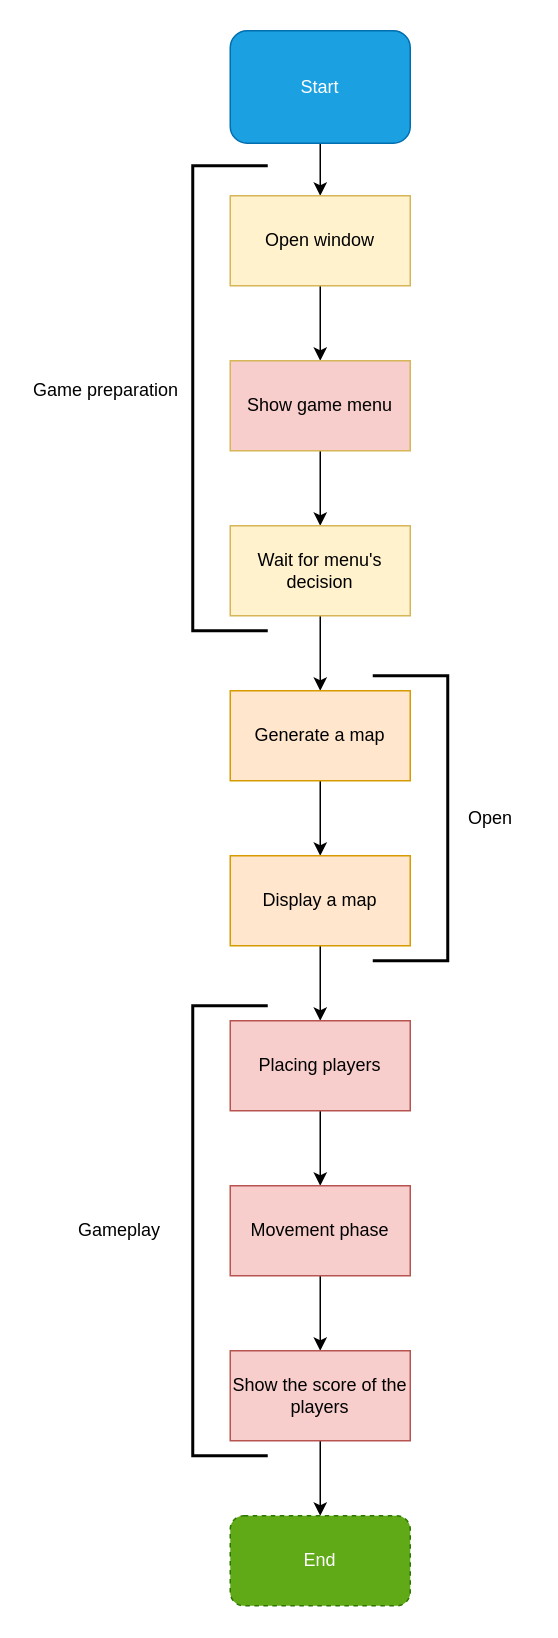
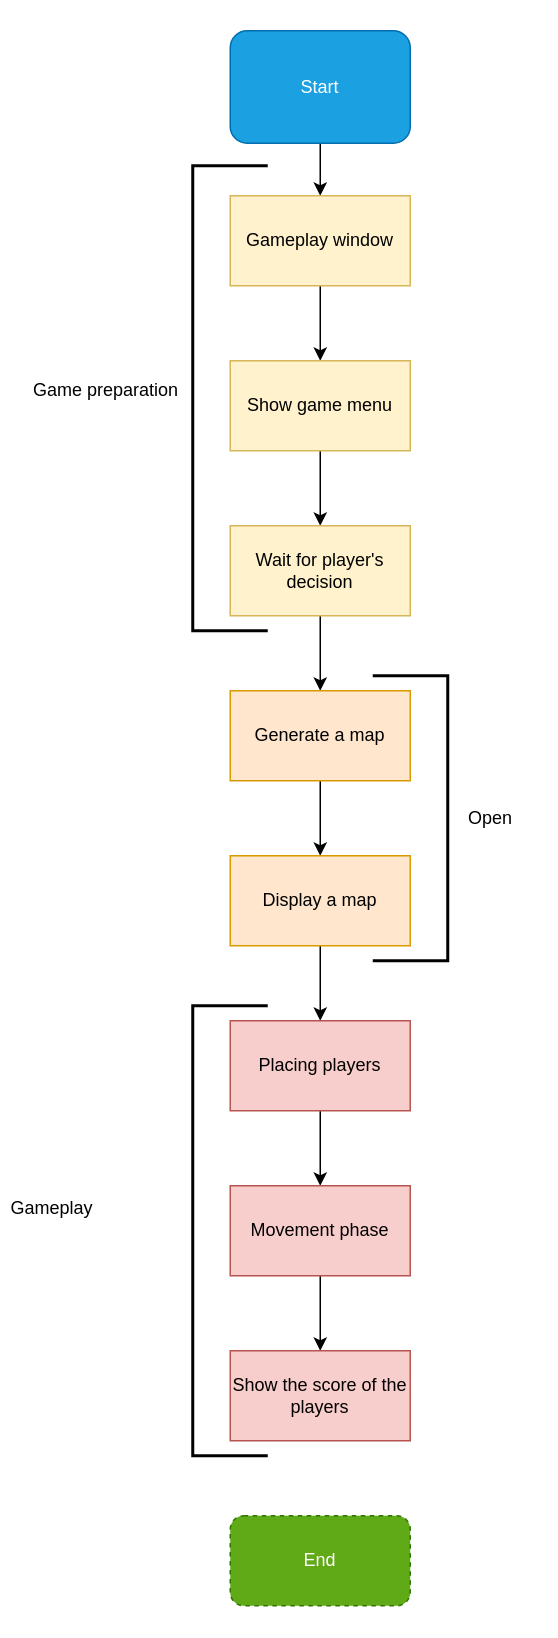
node "Open window": label "Open window" -> "Gameplay window"
node "Show game menu": fillcolor #f8cecc -> #fff2cc
node "Wait for menu's decision": label "Wait for menu's decision" -> "Wait for player's decision"
node "Gameplay": moved (128, 1231) -> (61, 1208)
edge "Show the score of the players" -> "End": removed
